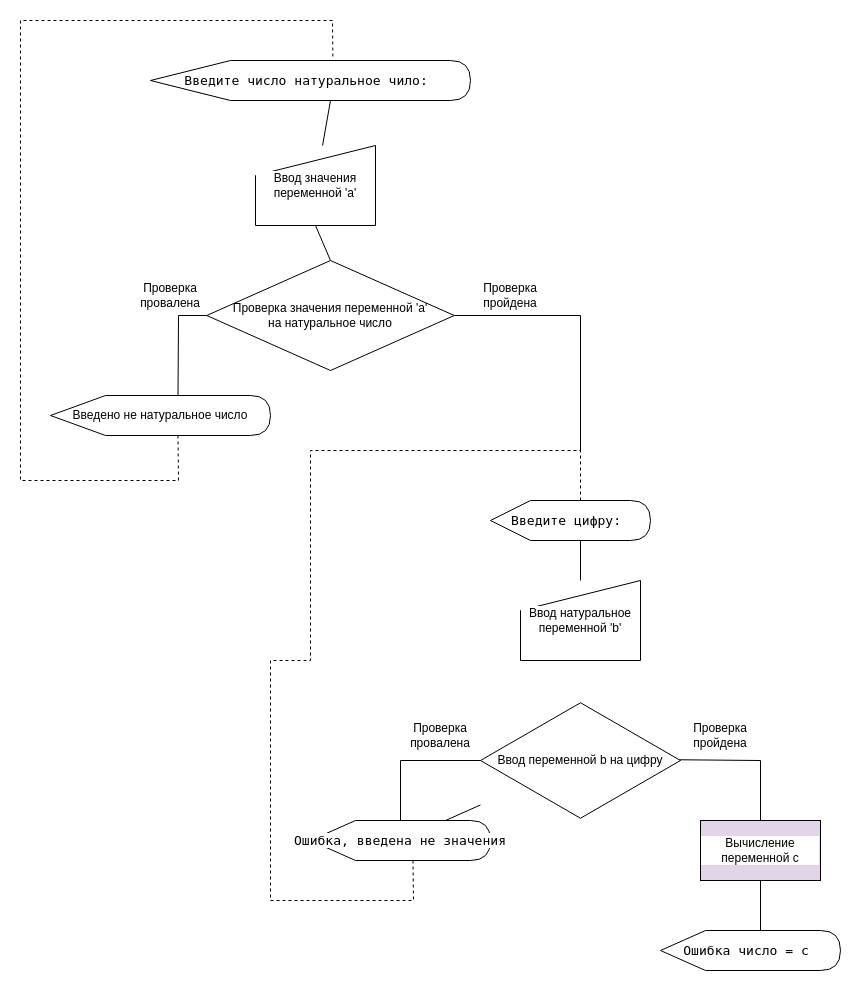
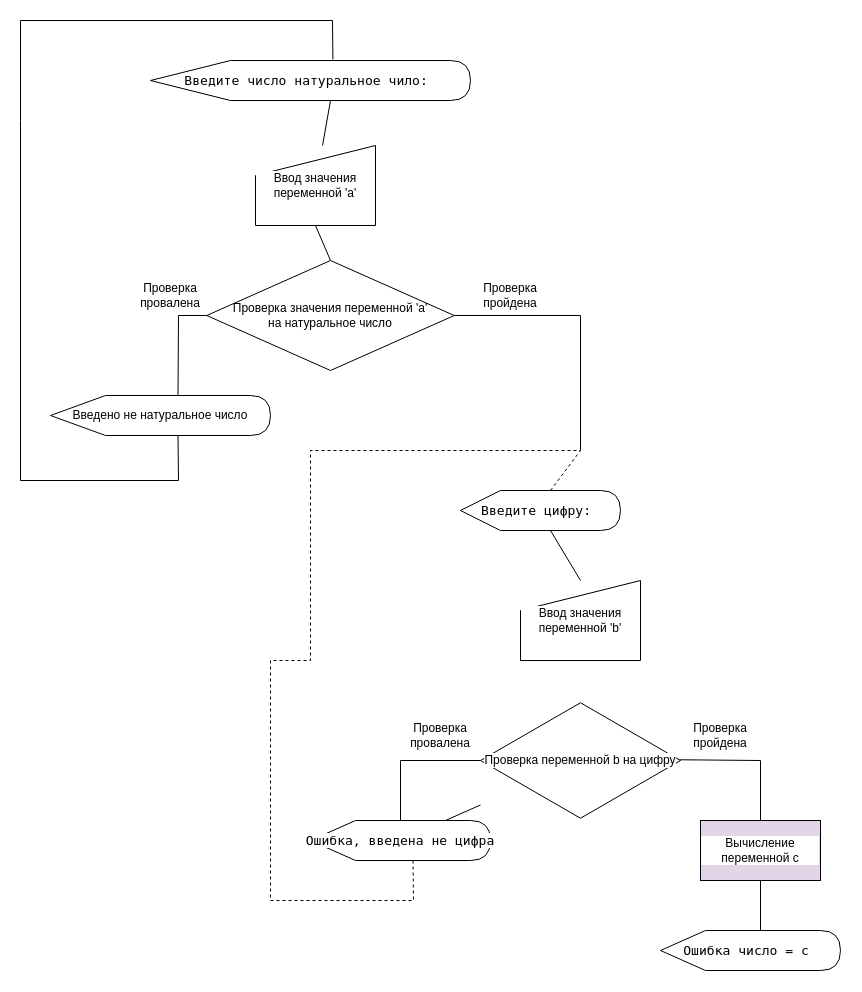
edge "Введите число натуральное чило:" -- "Введено не натуральное число": style dashed -> solid
node "Введите цифру:": moved (571, 521) -> (541, 511)
node "Ввод натуральное переменной 'b'": label "Ввод натуральное переменной 'b'" -> "Ввод значения переменной 'b'"
node "Ввод переменной b на цифру": label "Ввод переменной b на цифру" -> "Проверка переменной b на цифру"
node "Ошибка, введена не значения": label "Ошибка, введена не значения" -> "Ошибка, введена не цифра"
